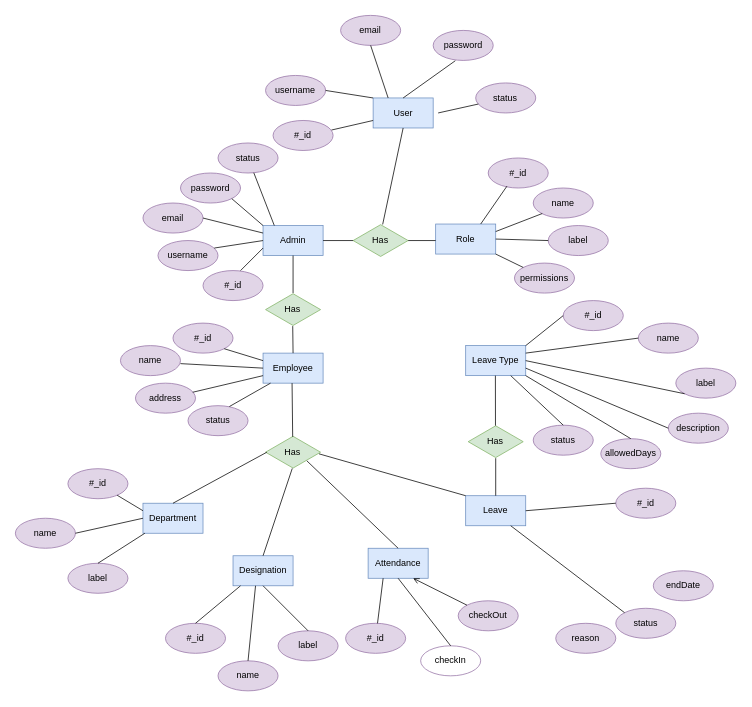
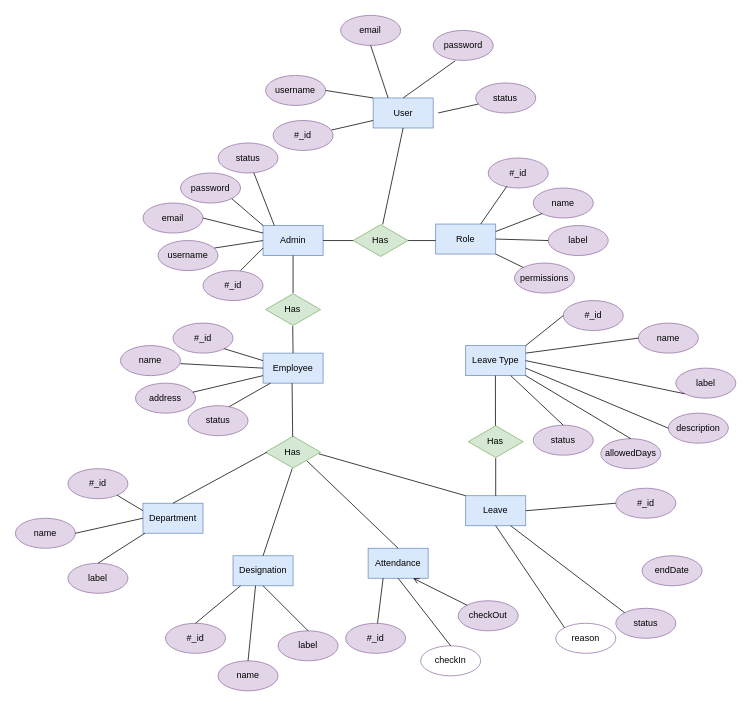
edge "Leave" -- "reason": added
node "endDate": moved (683, 585) -> (672, 570)
node "reason": fillcolor #e1d5e7 -> #ffffff
